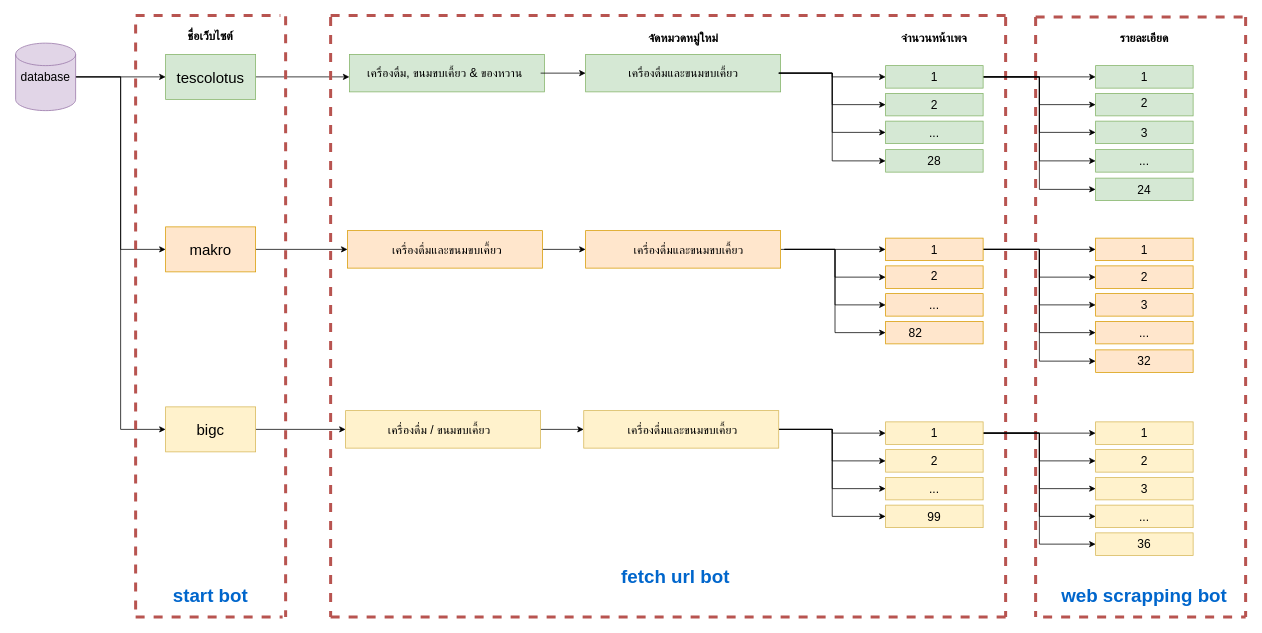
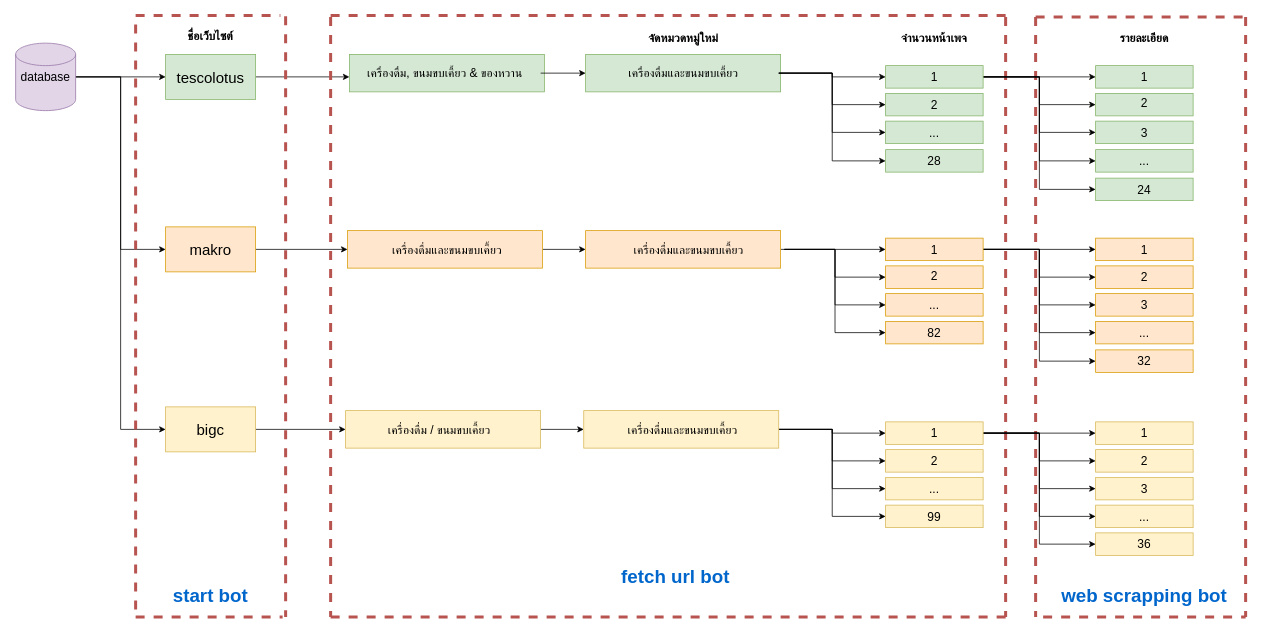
node "82": moved (915, 333) -> (934, 333)
